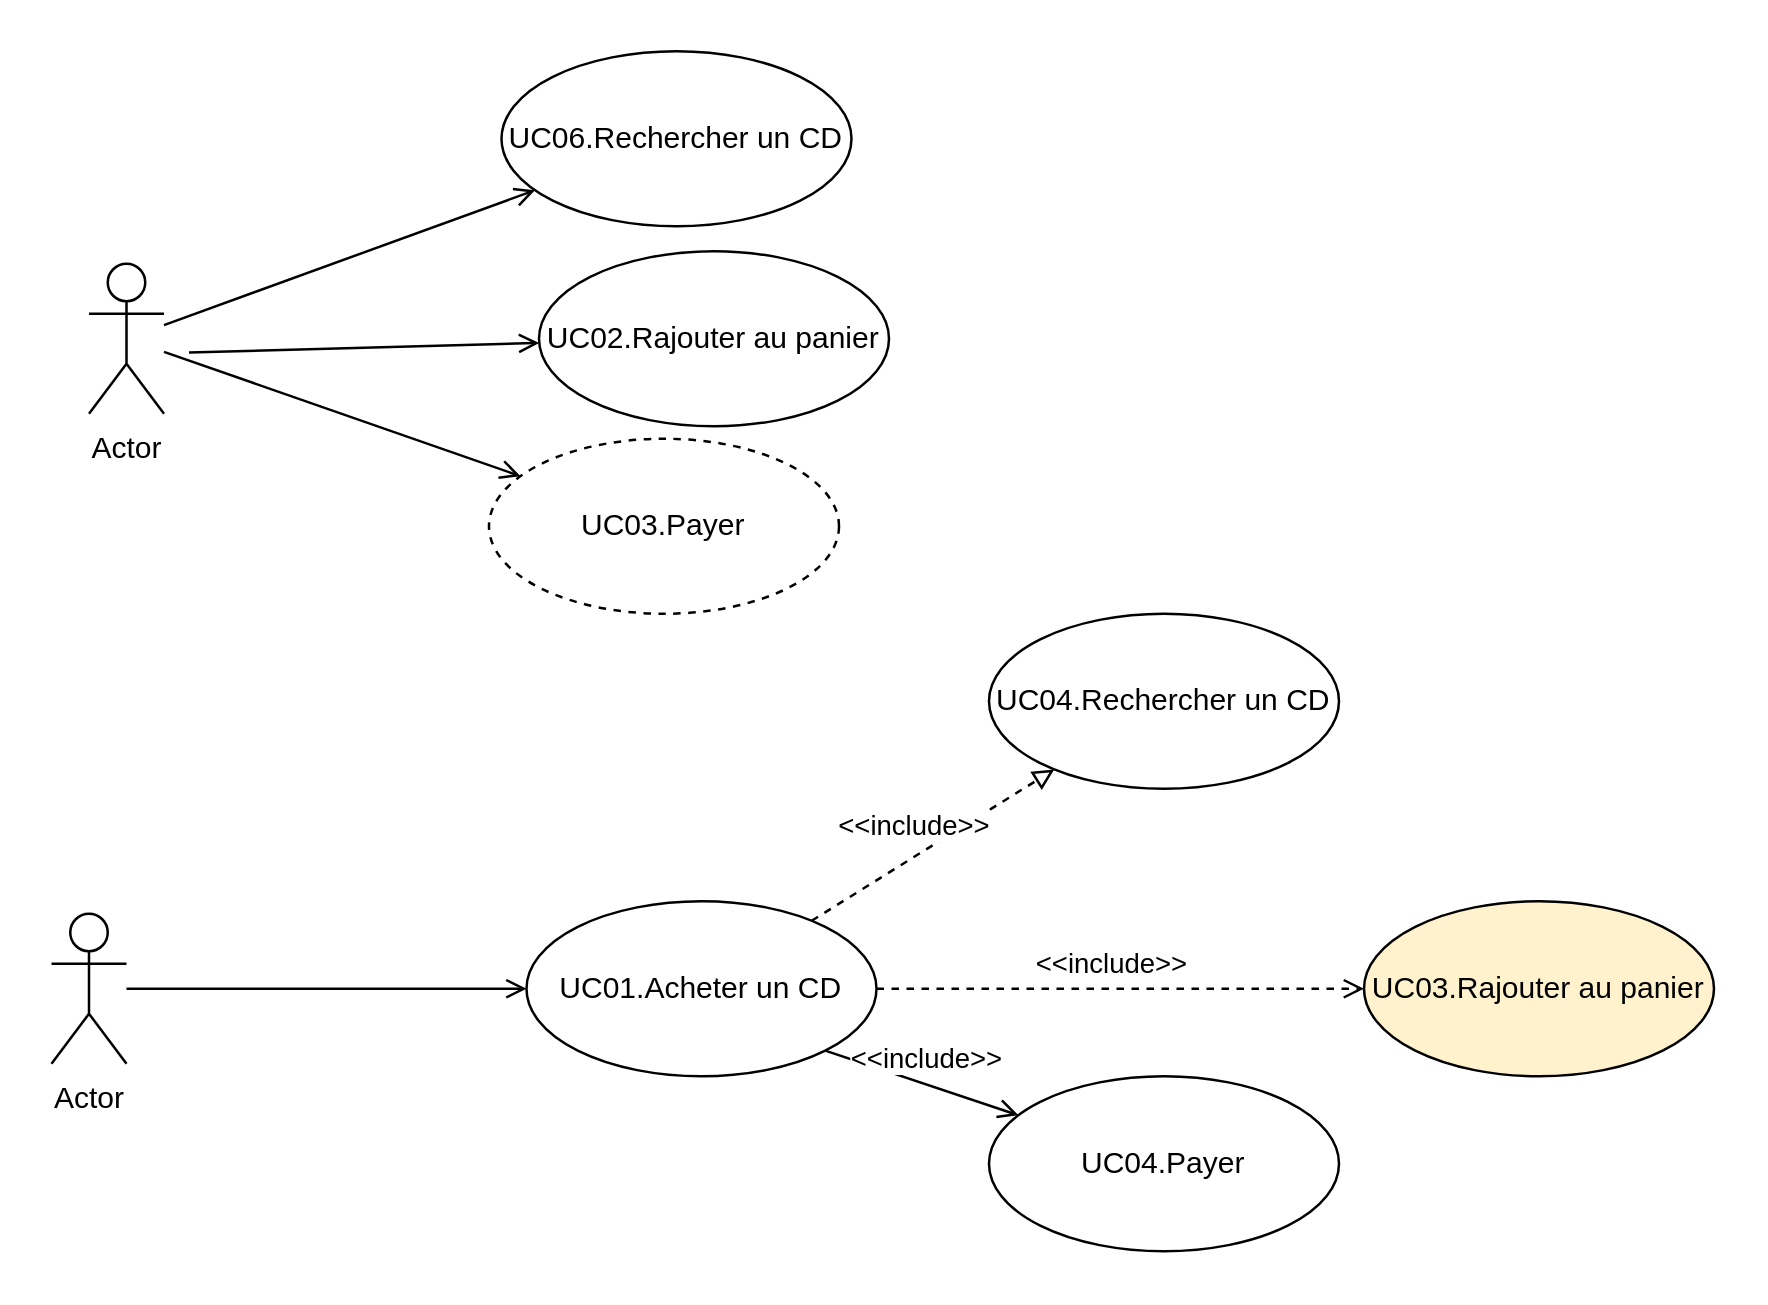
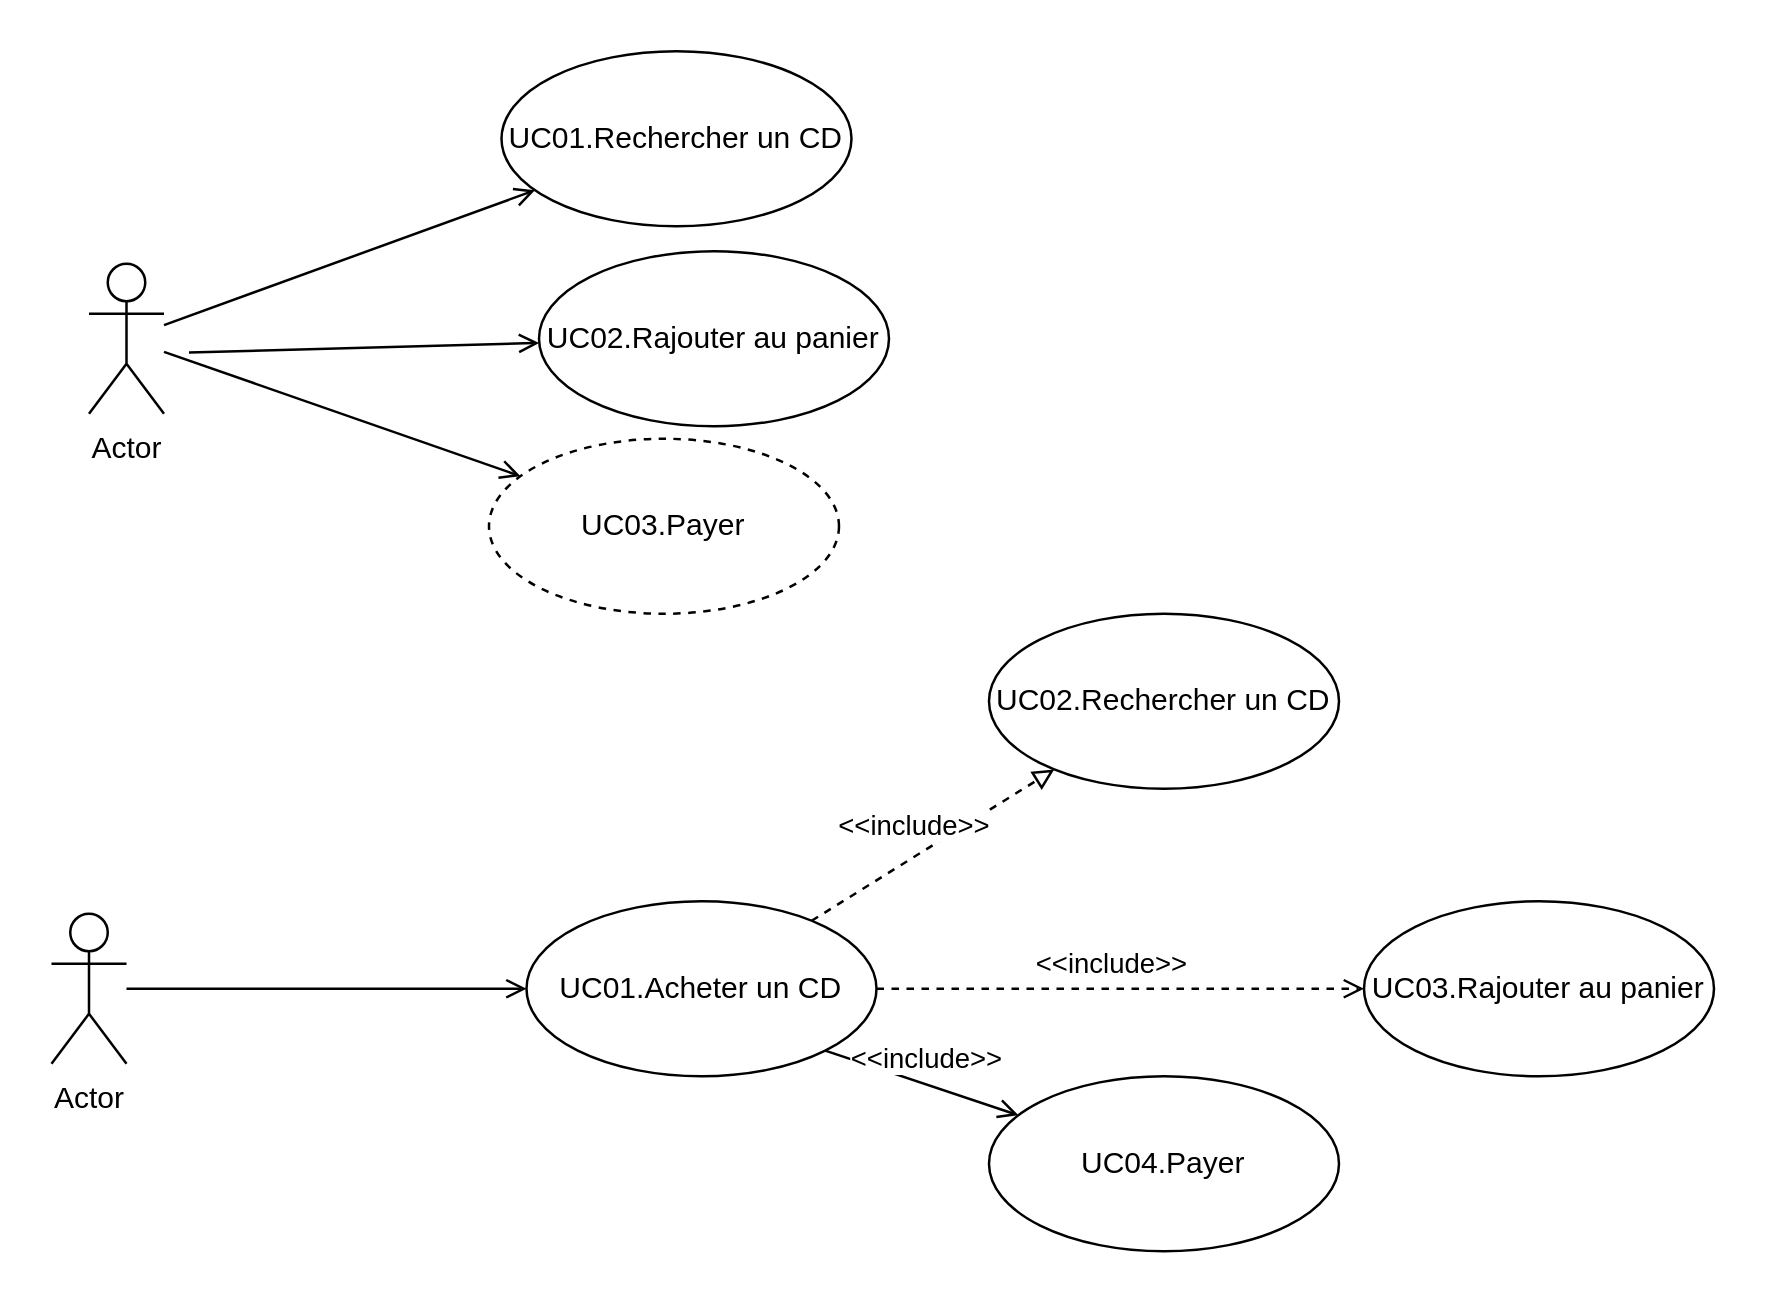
node "UC06.Rechercher un CD": label "UC06.Rechercher un CD" -> "UC01.Rechercher un CD"
node "UC04.Rechercher un CD": label "UC04.Rechercher un CD" -> "UC02.Rechercher un CD"
node "UC03.Rajouter au panier": fillcolor #fff2cc -> #ffffff
